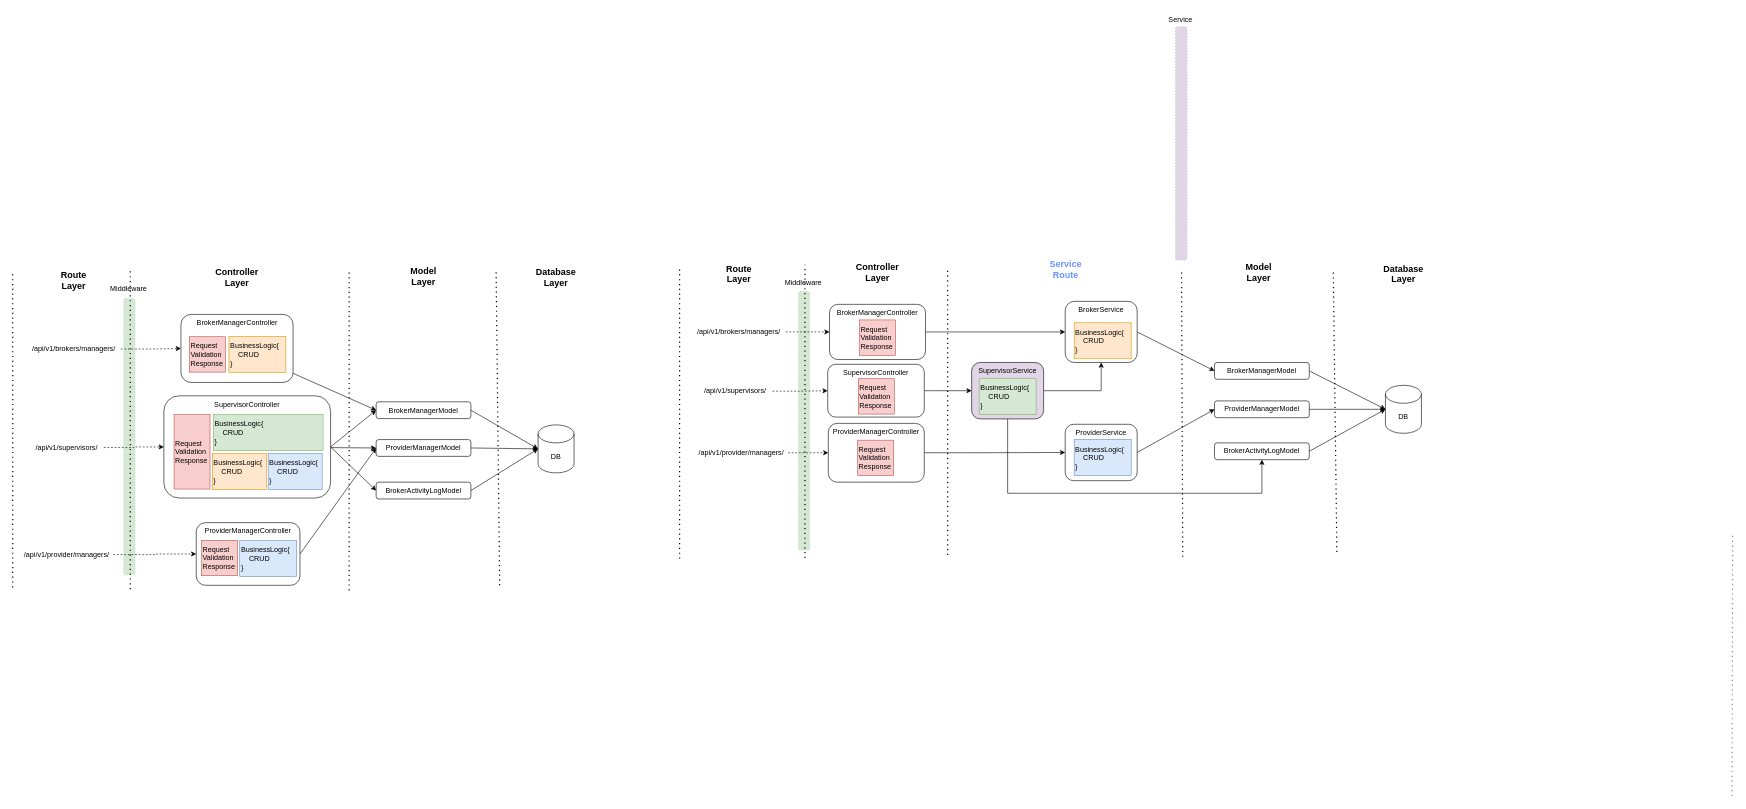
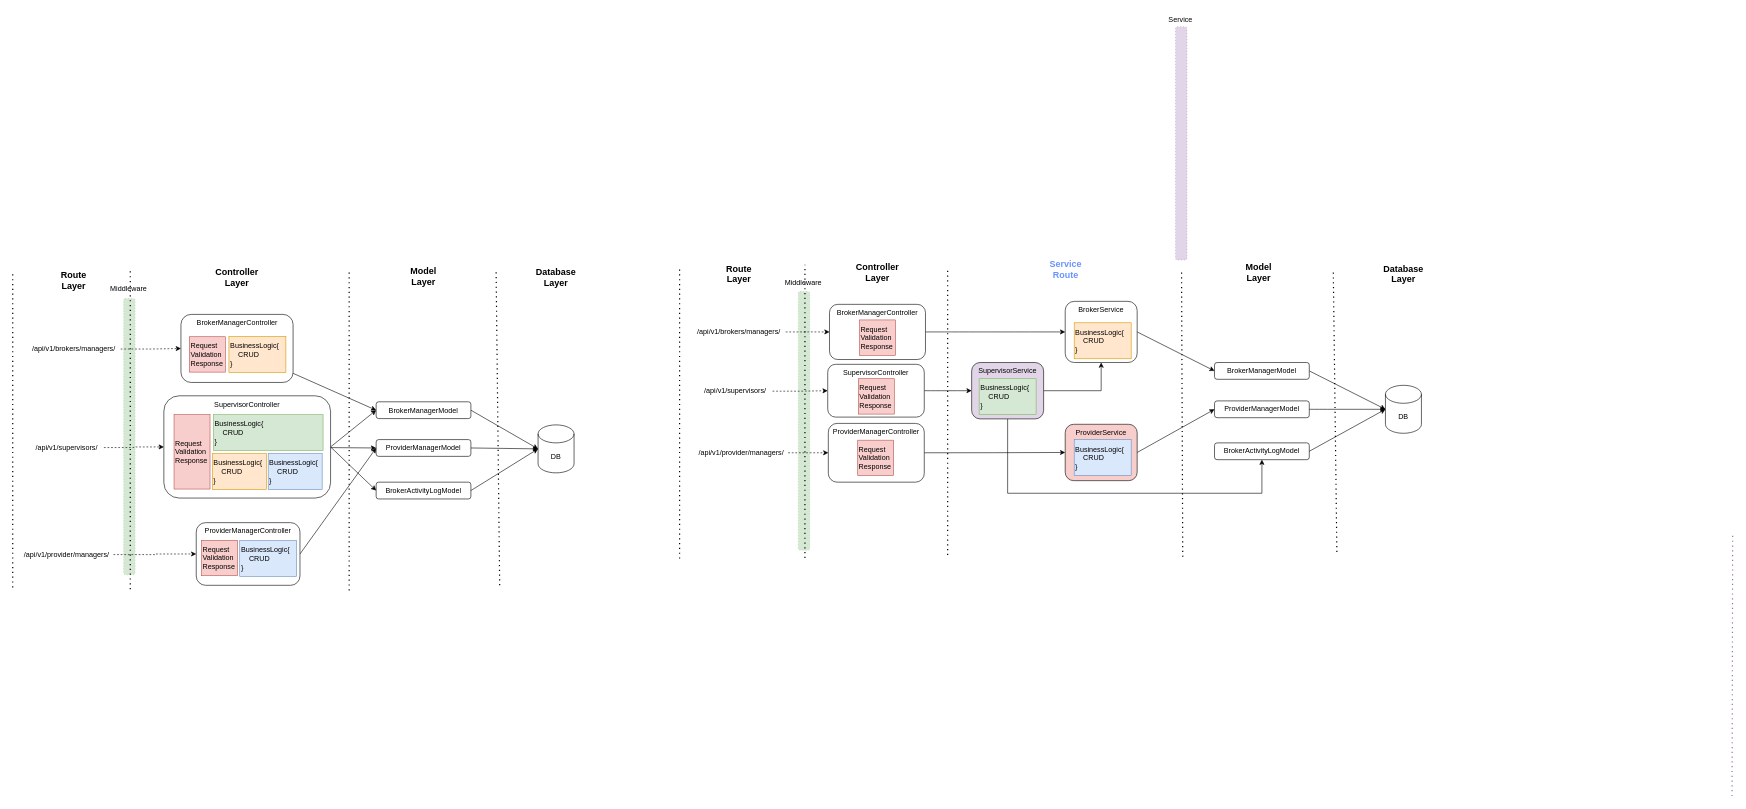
node "ProviderService": fillcolor #ffffff -> #f8cecc
